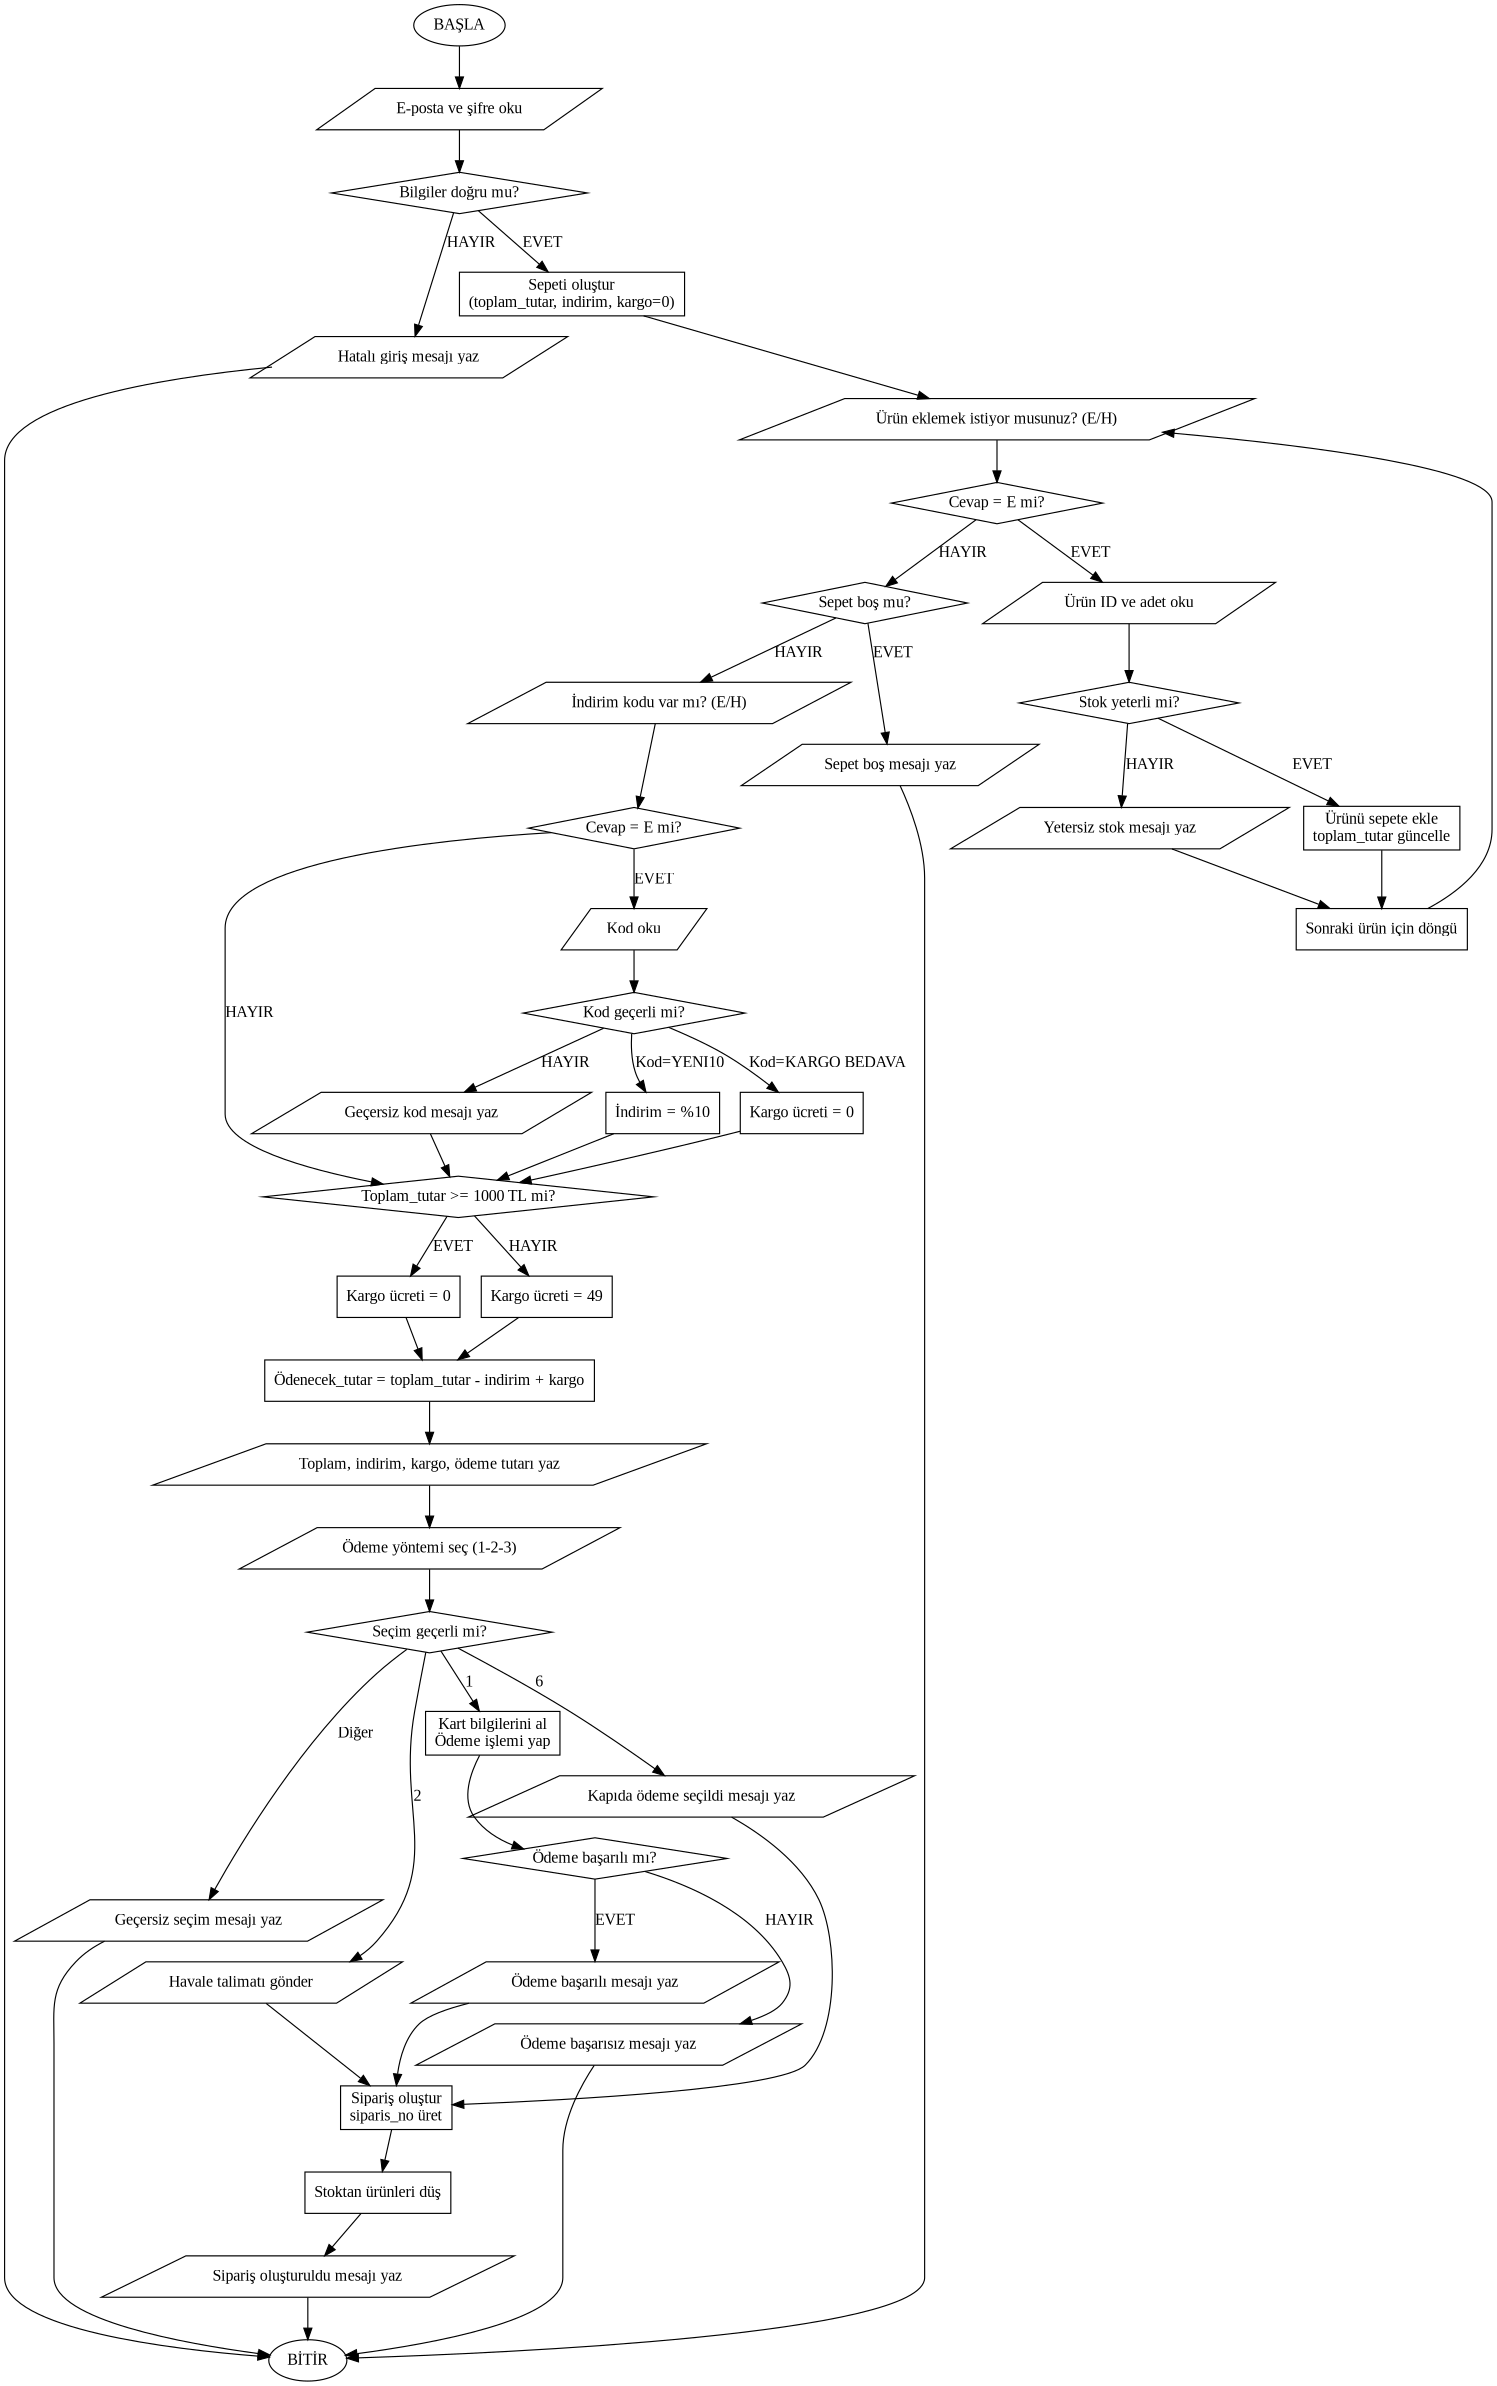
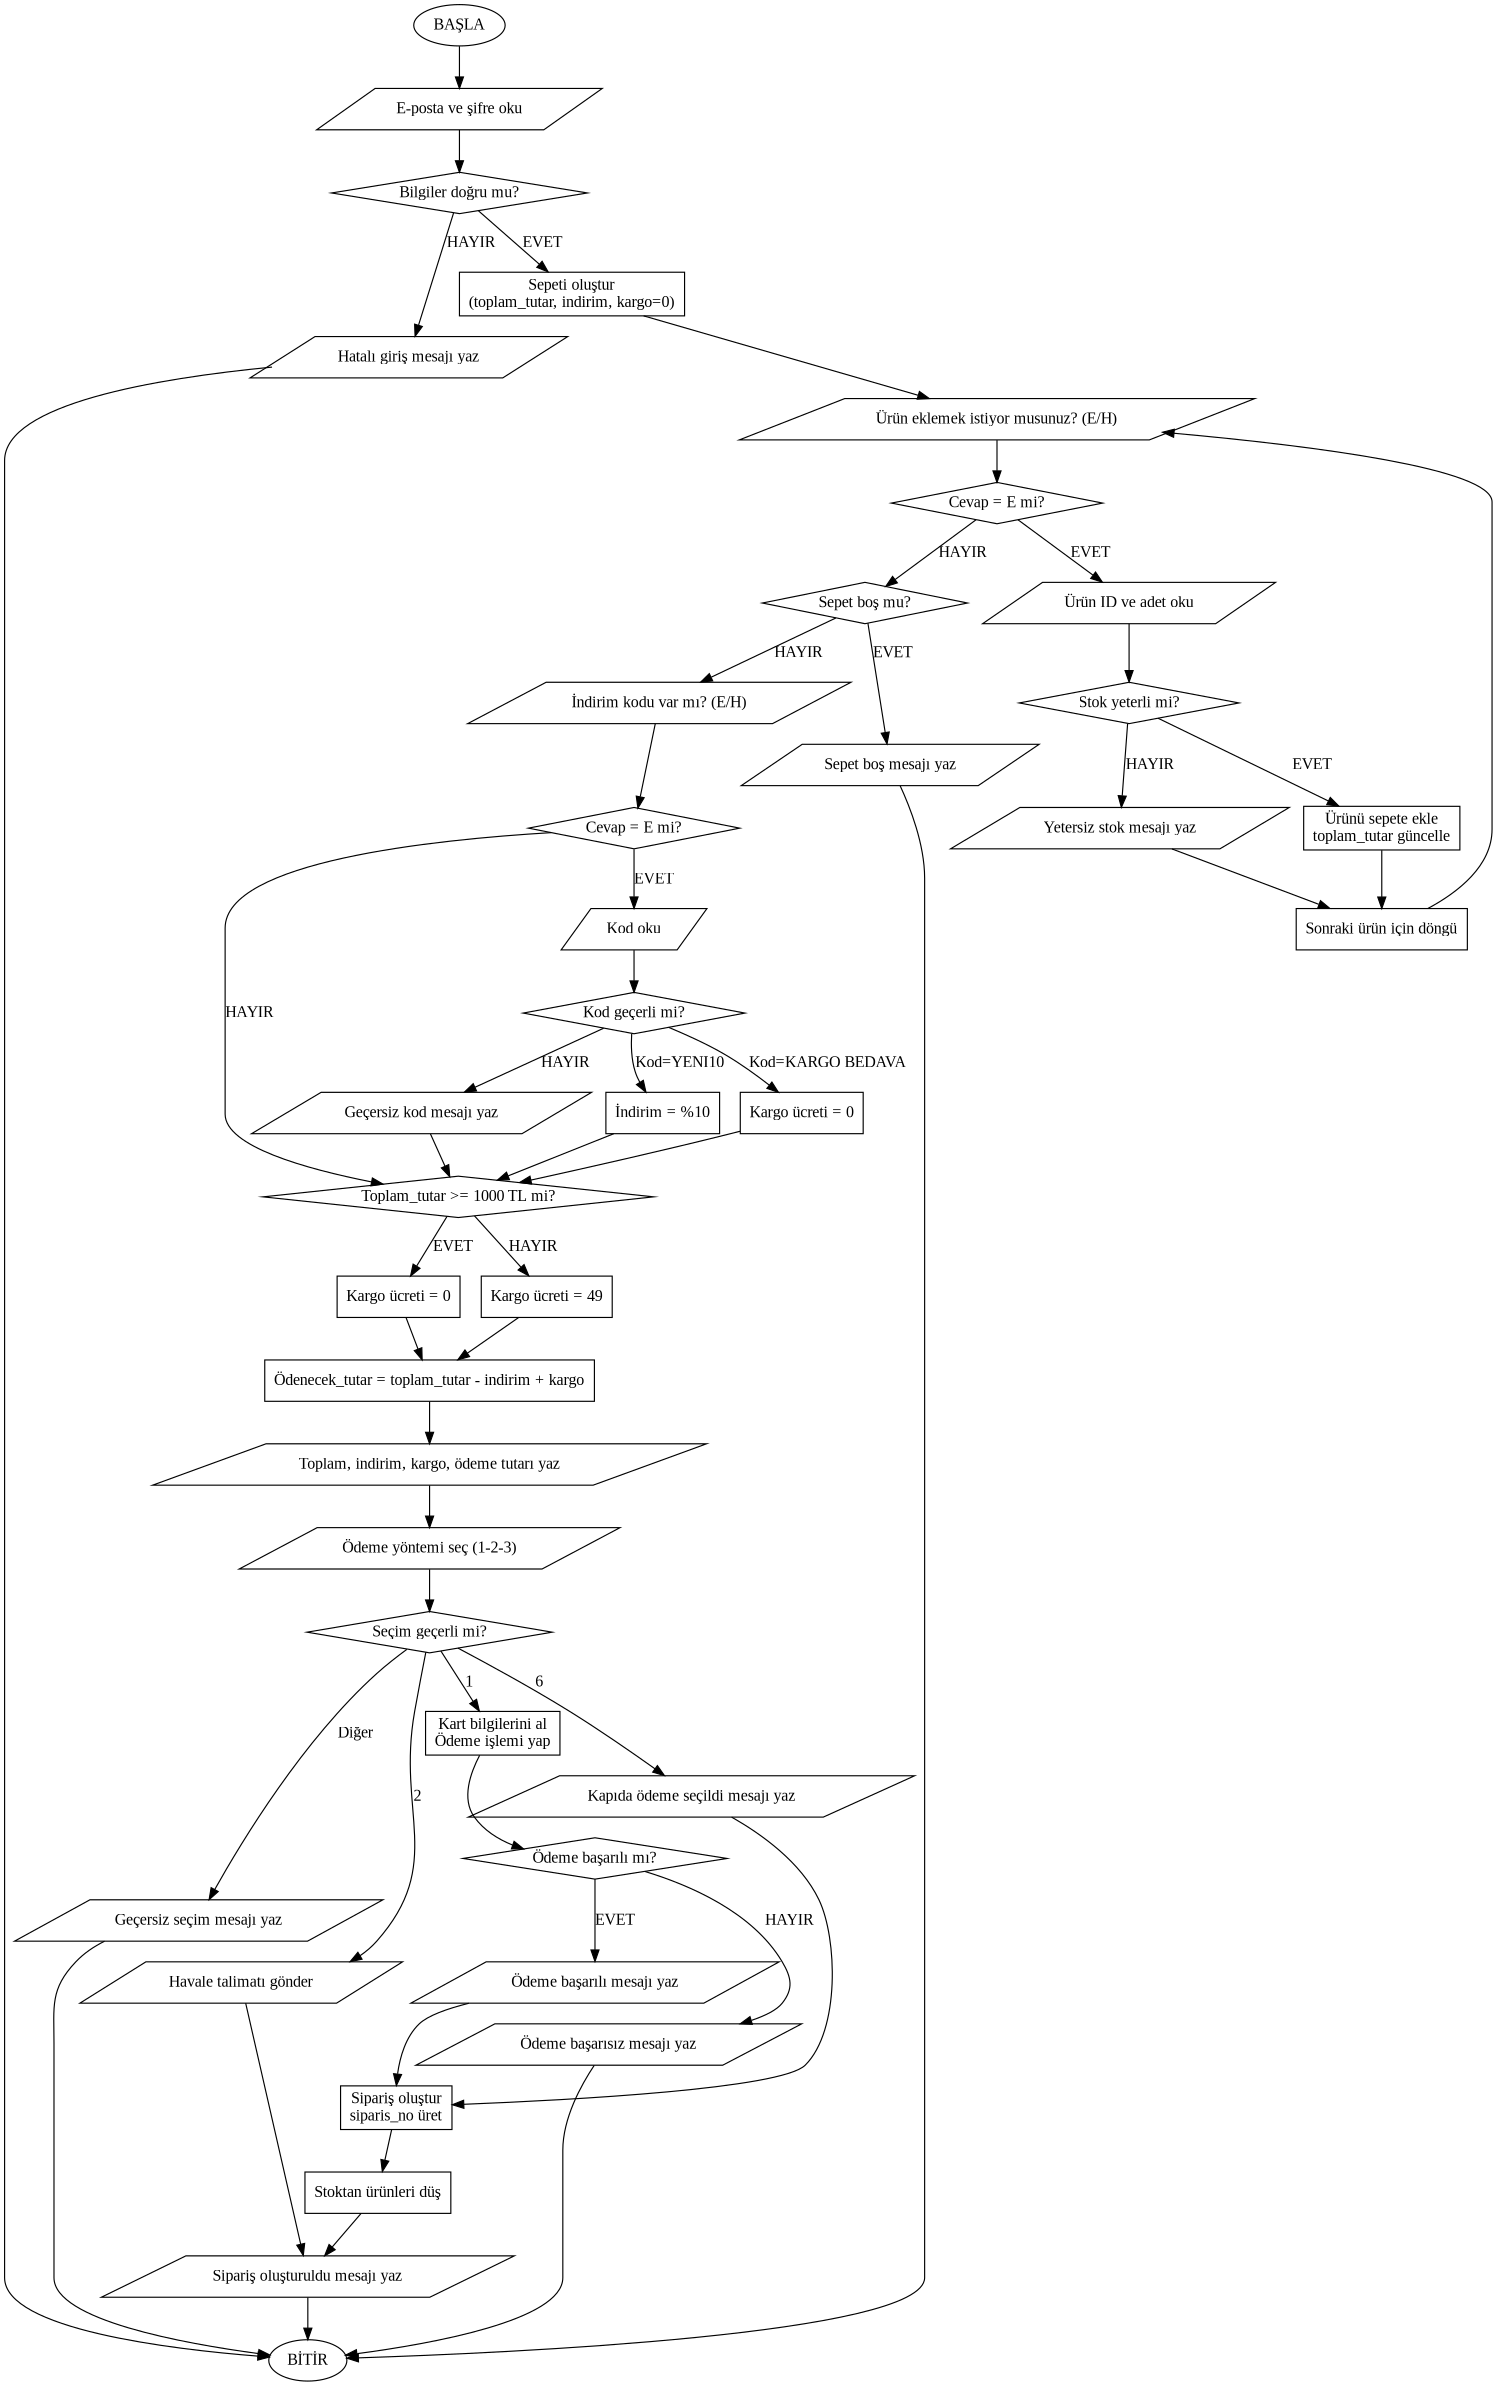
edge "Havale talimatı gönder" -> "Sipariş oluştur siparis_no üret": now "Havale talimatı gönder" -> "Sipariş oluşturuldu mesajı yaz"
